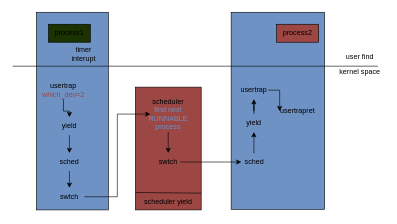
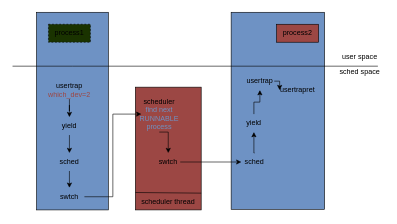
node "process1": style solid -> dashed
node "timer interupt": removed
node "user find": label "user find" -> "user space"
node "kernel space": label "kernel space" -> "sched space"
node "usertrap which_dev=2": moved (63, 90) -> (69, 90)
node "usertrap": moved (254, 90) -> (260, 81)
node "usertrapret": moved (298, 111) -> (298, 90)
node "scheduler find next RUNNABLE process": moved (168, 114) -> (159, 114)
node "scheduler yield": label "scheduler yield" -> "scheduler thread"
